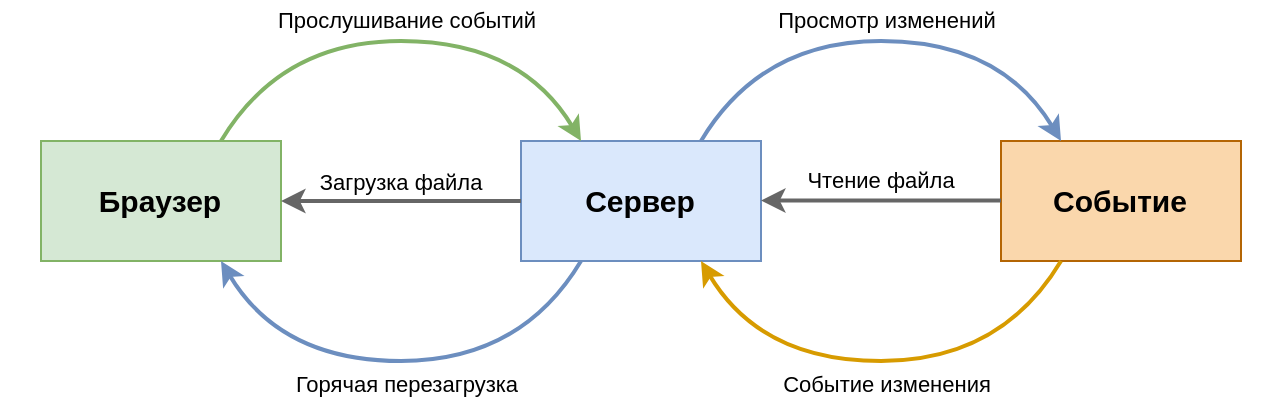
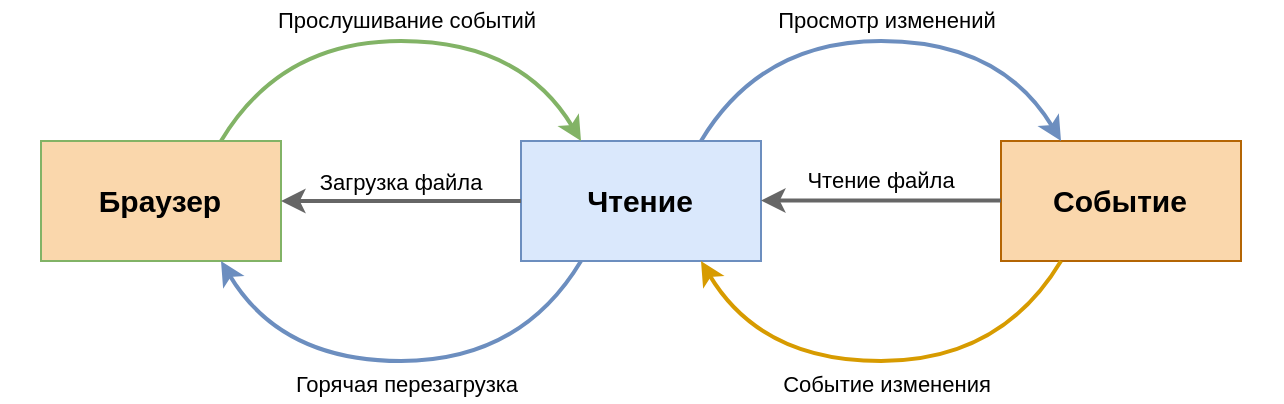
node "Браузер": fillcolor #d5e8d4 -> #fad7ac
node "Сервер": label "Сервер" -> "Чтение"
